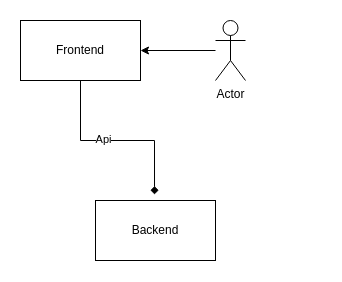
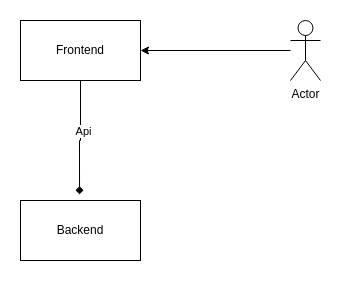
node "Actor": moved (231, 51) -> (306, 51)
node "Backend": moved (156, 231) -> (81, 231)
